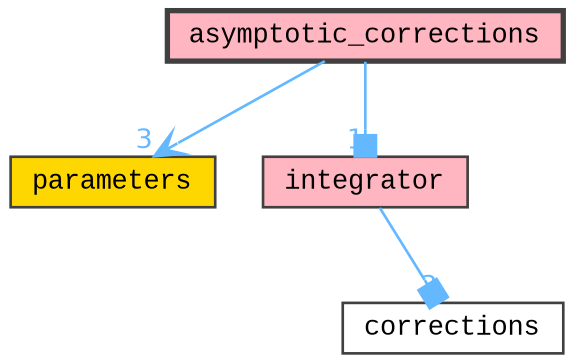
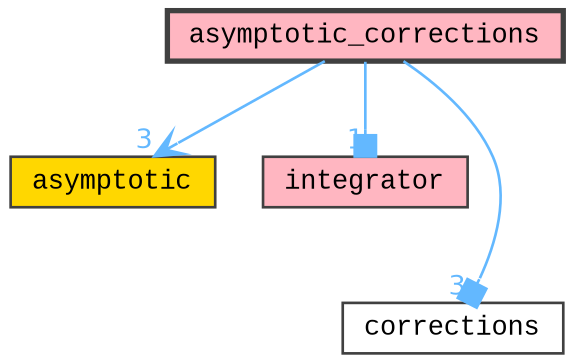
node "parameters": label "parameters" -> "asymptotic"
edge "integrator" -> "corrections": now "asymptotic_corrections" -> "corrections"
